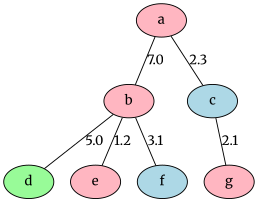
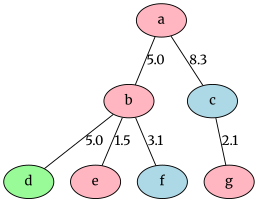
edge "a" -- "b": label "7.0" -> "5.0"
edge "a" -- "c": label "2.3" -> "8.3"
edge "b" -- "e": label "1.2" -> "1.5"
